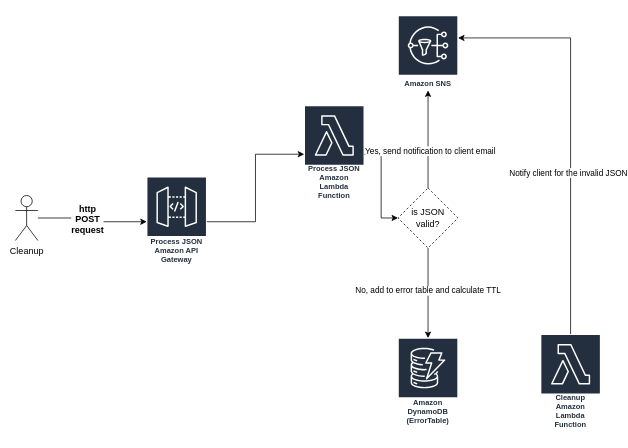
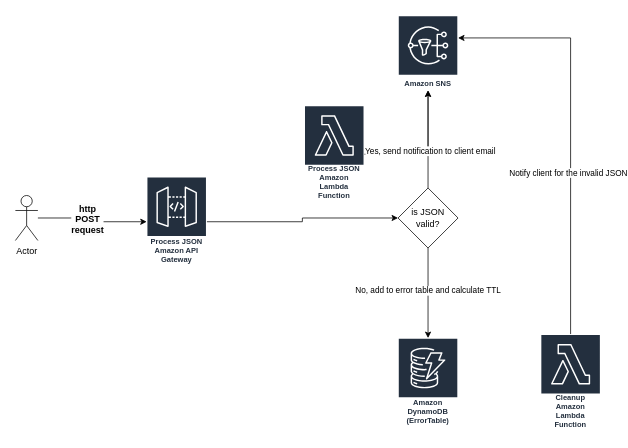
edge "Process JSON Amazon API Gateway" -> "Process JSON Amazon Lambda Function": now "Process JSON Amazon API Gateway" -> "is JSON valid?"
edge "Process JSON Amazon Lambda Function" -> "is JSON valid?": now "Process JSON Amazon Lambda Function" -> "Amazon SNS"
node "is JSON valid?": style dashed -> solid
node "Cleanup": label "Cleanup" -> "Actor"
